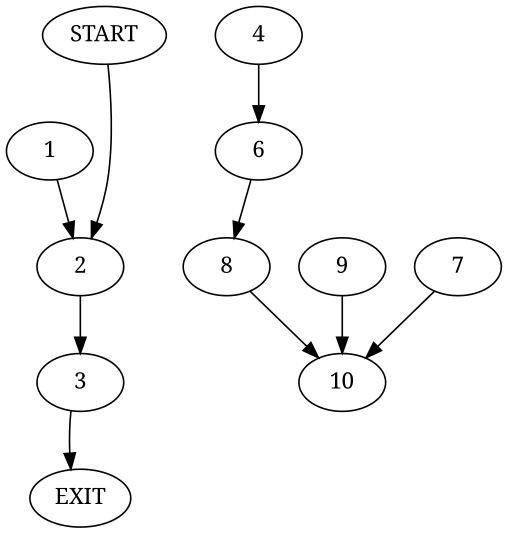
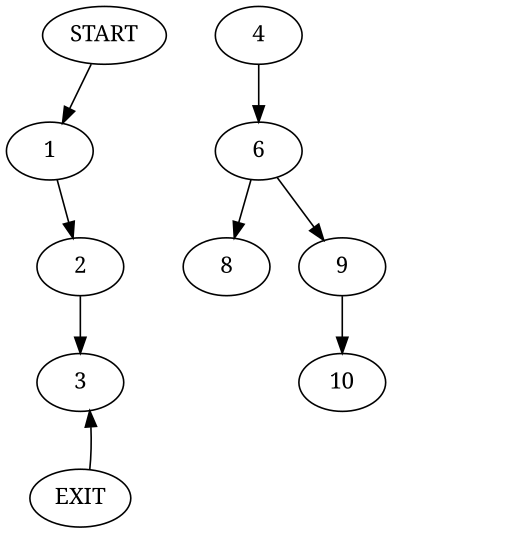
edge "START" -> "2": now "START" -> "1"
edge "6" -> "9": added
node "7": removed
edge "8" -> "10": removed
edge "3" -> "EXIT": reversed
